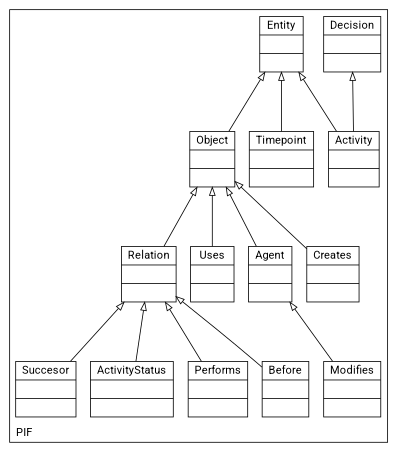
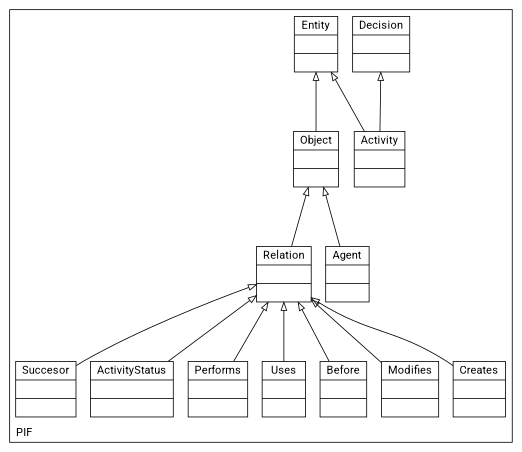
node "Timepoint": removed
edge "Creates" -> "Object": now "Creates" -> "Relation"
edge "Uses" -> "Object": now "Uses" -> "Relation"
edge "Modifies" -> "Agent": now "Modifies" -> "Relation"
